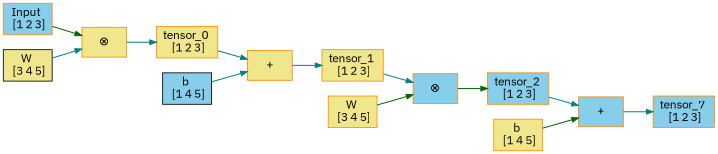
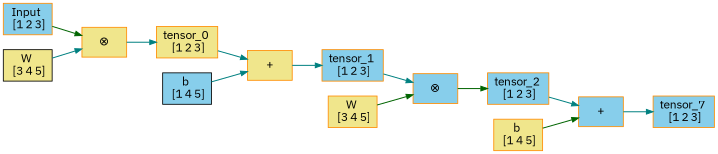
node "tensor_1 [1 2 3]": fillcolor khaki -> skyblue
